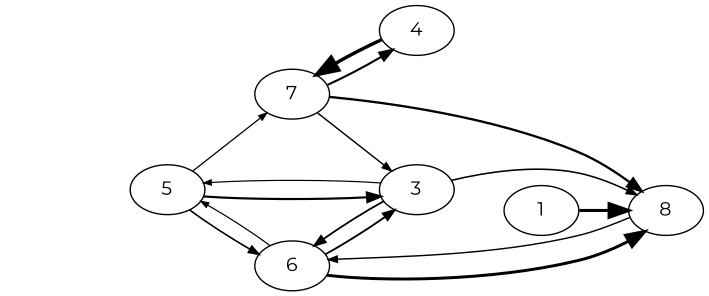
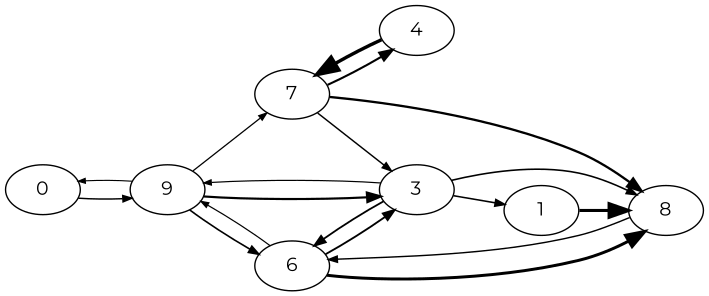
node "0": added
node "5": label "5" -> "9"
edge "3" -> "1": added
